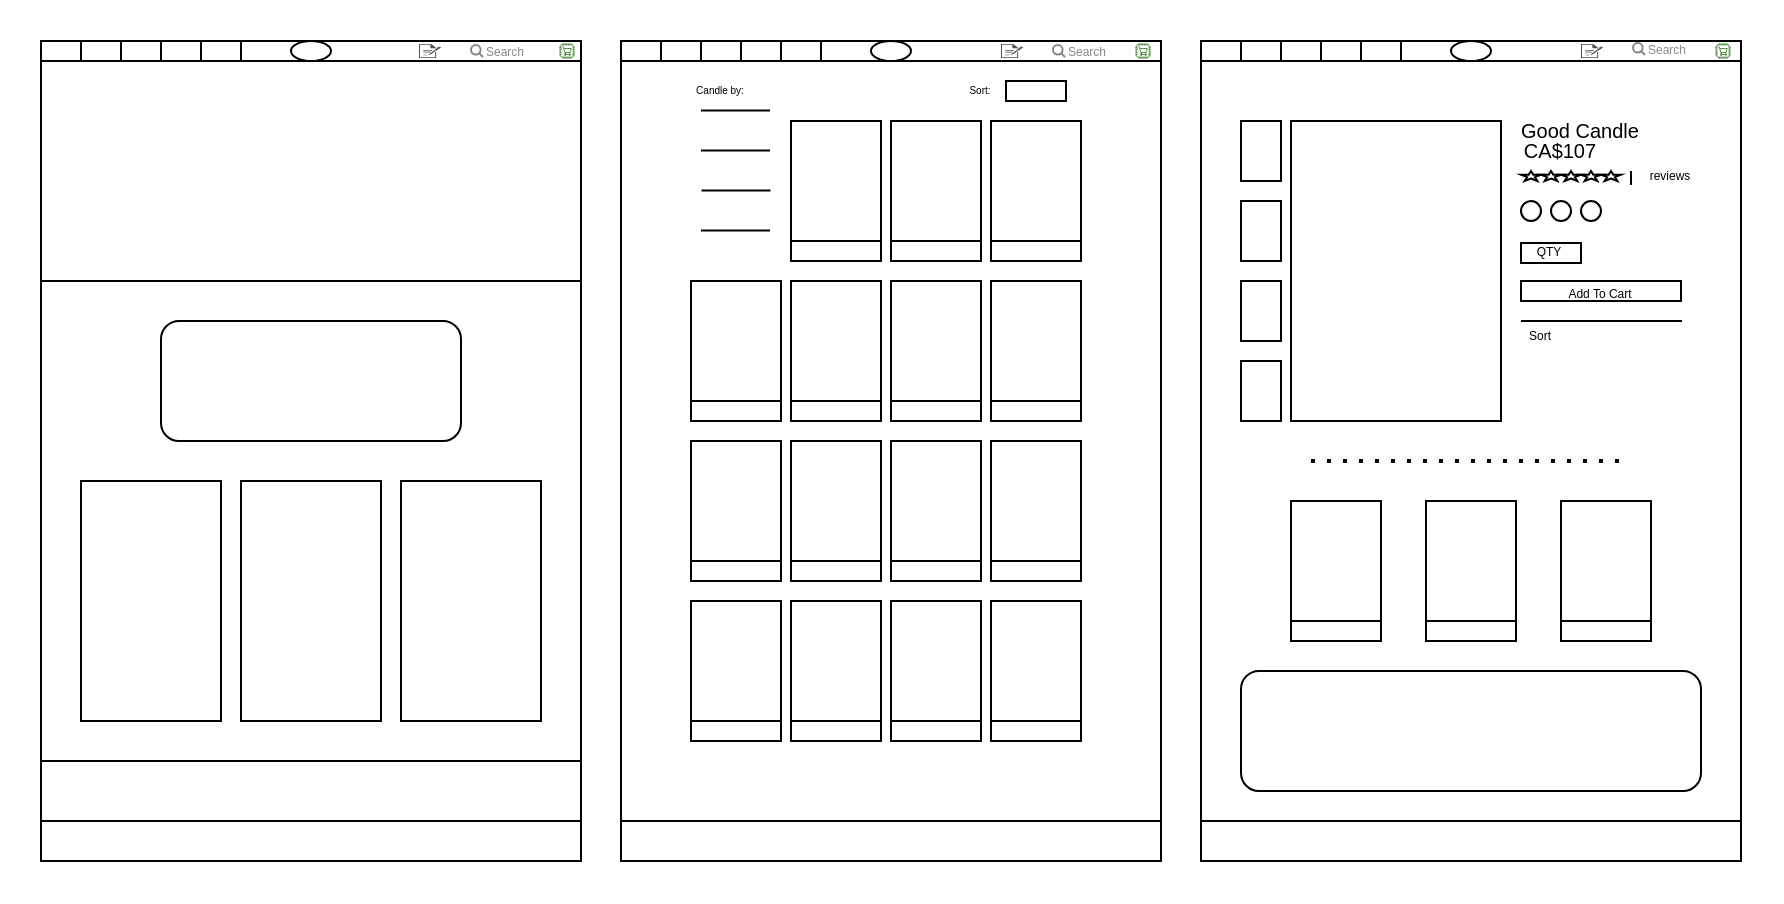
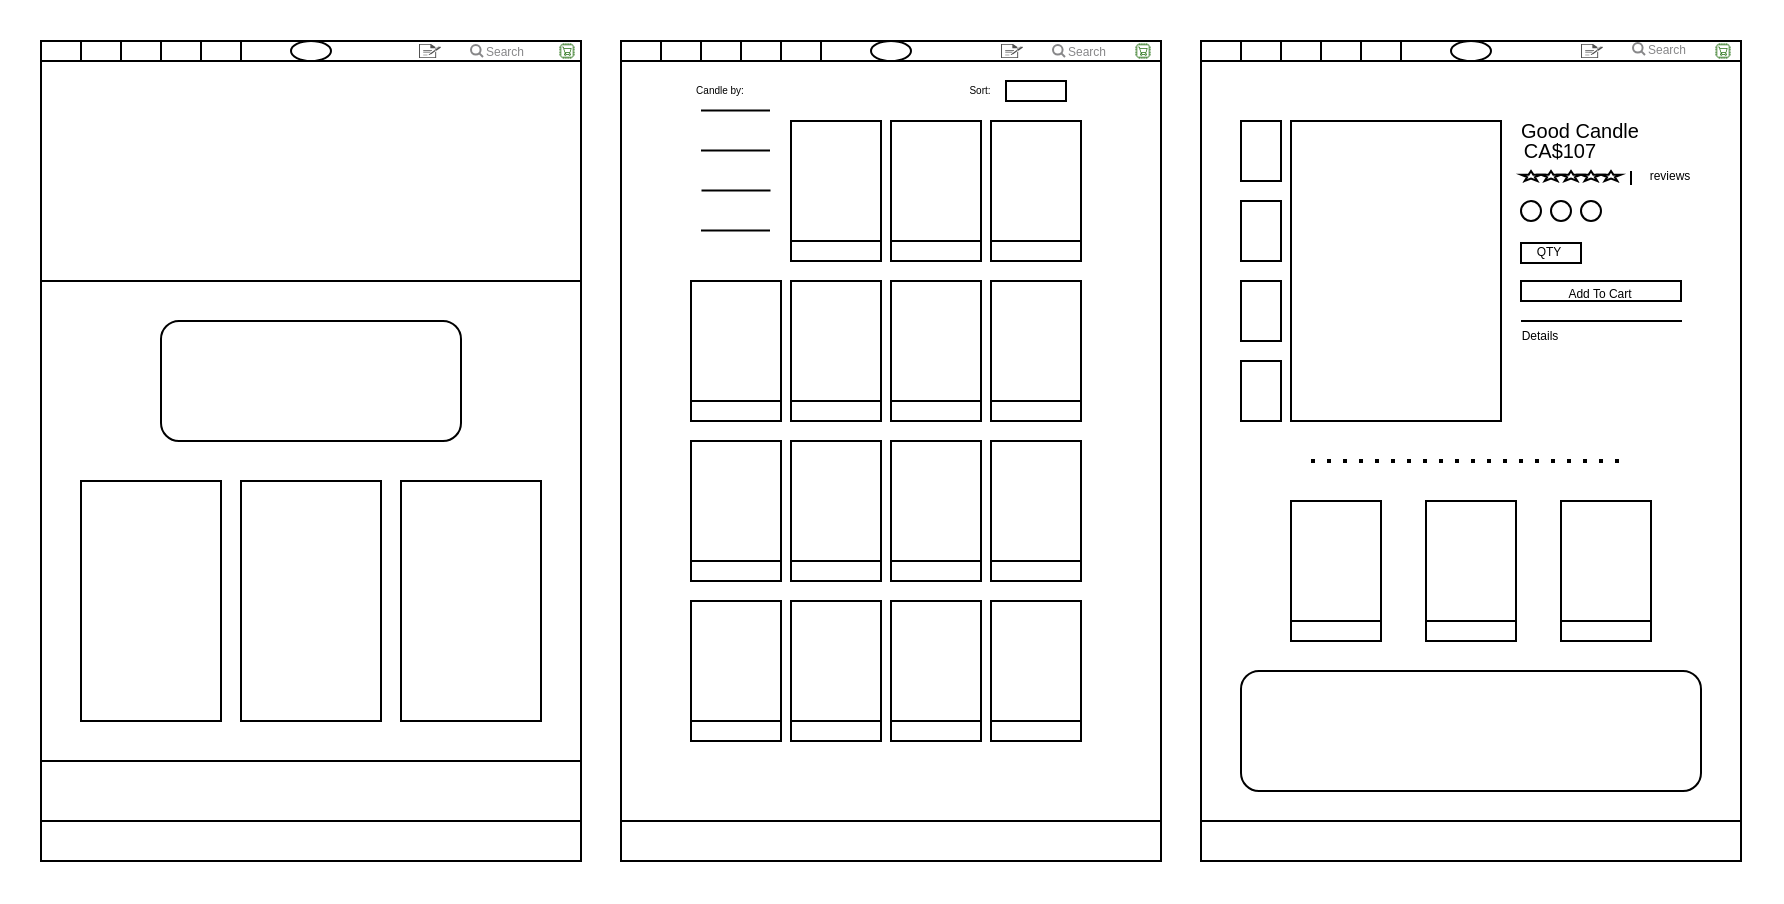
node "Sort": label "Sort" -> "Details"
